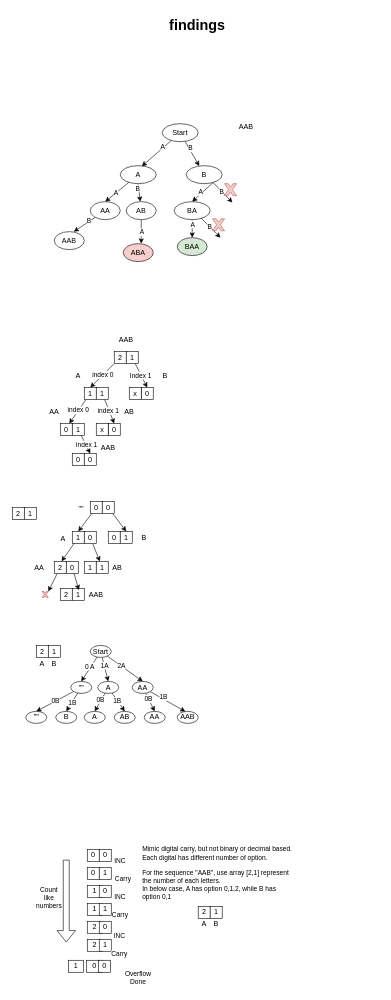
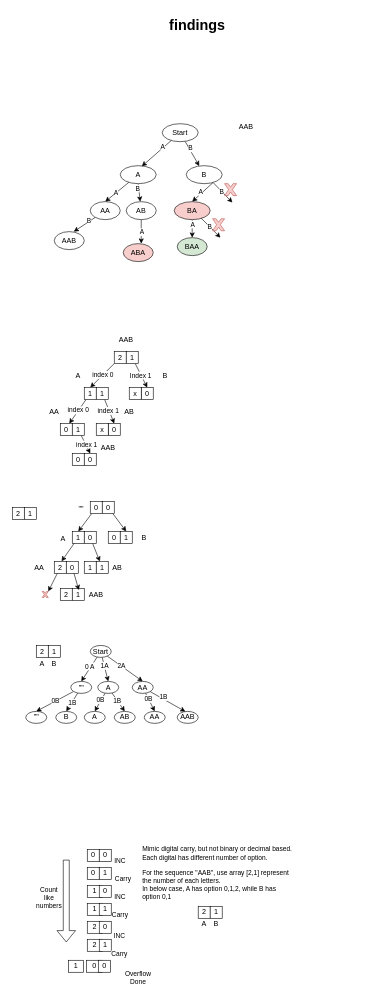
node "BA": fillcolor #ffffff -> #f8cecc
